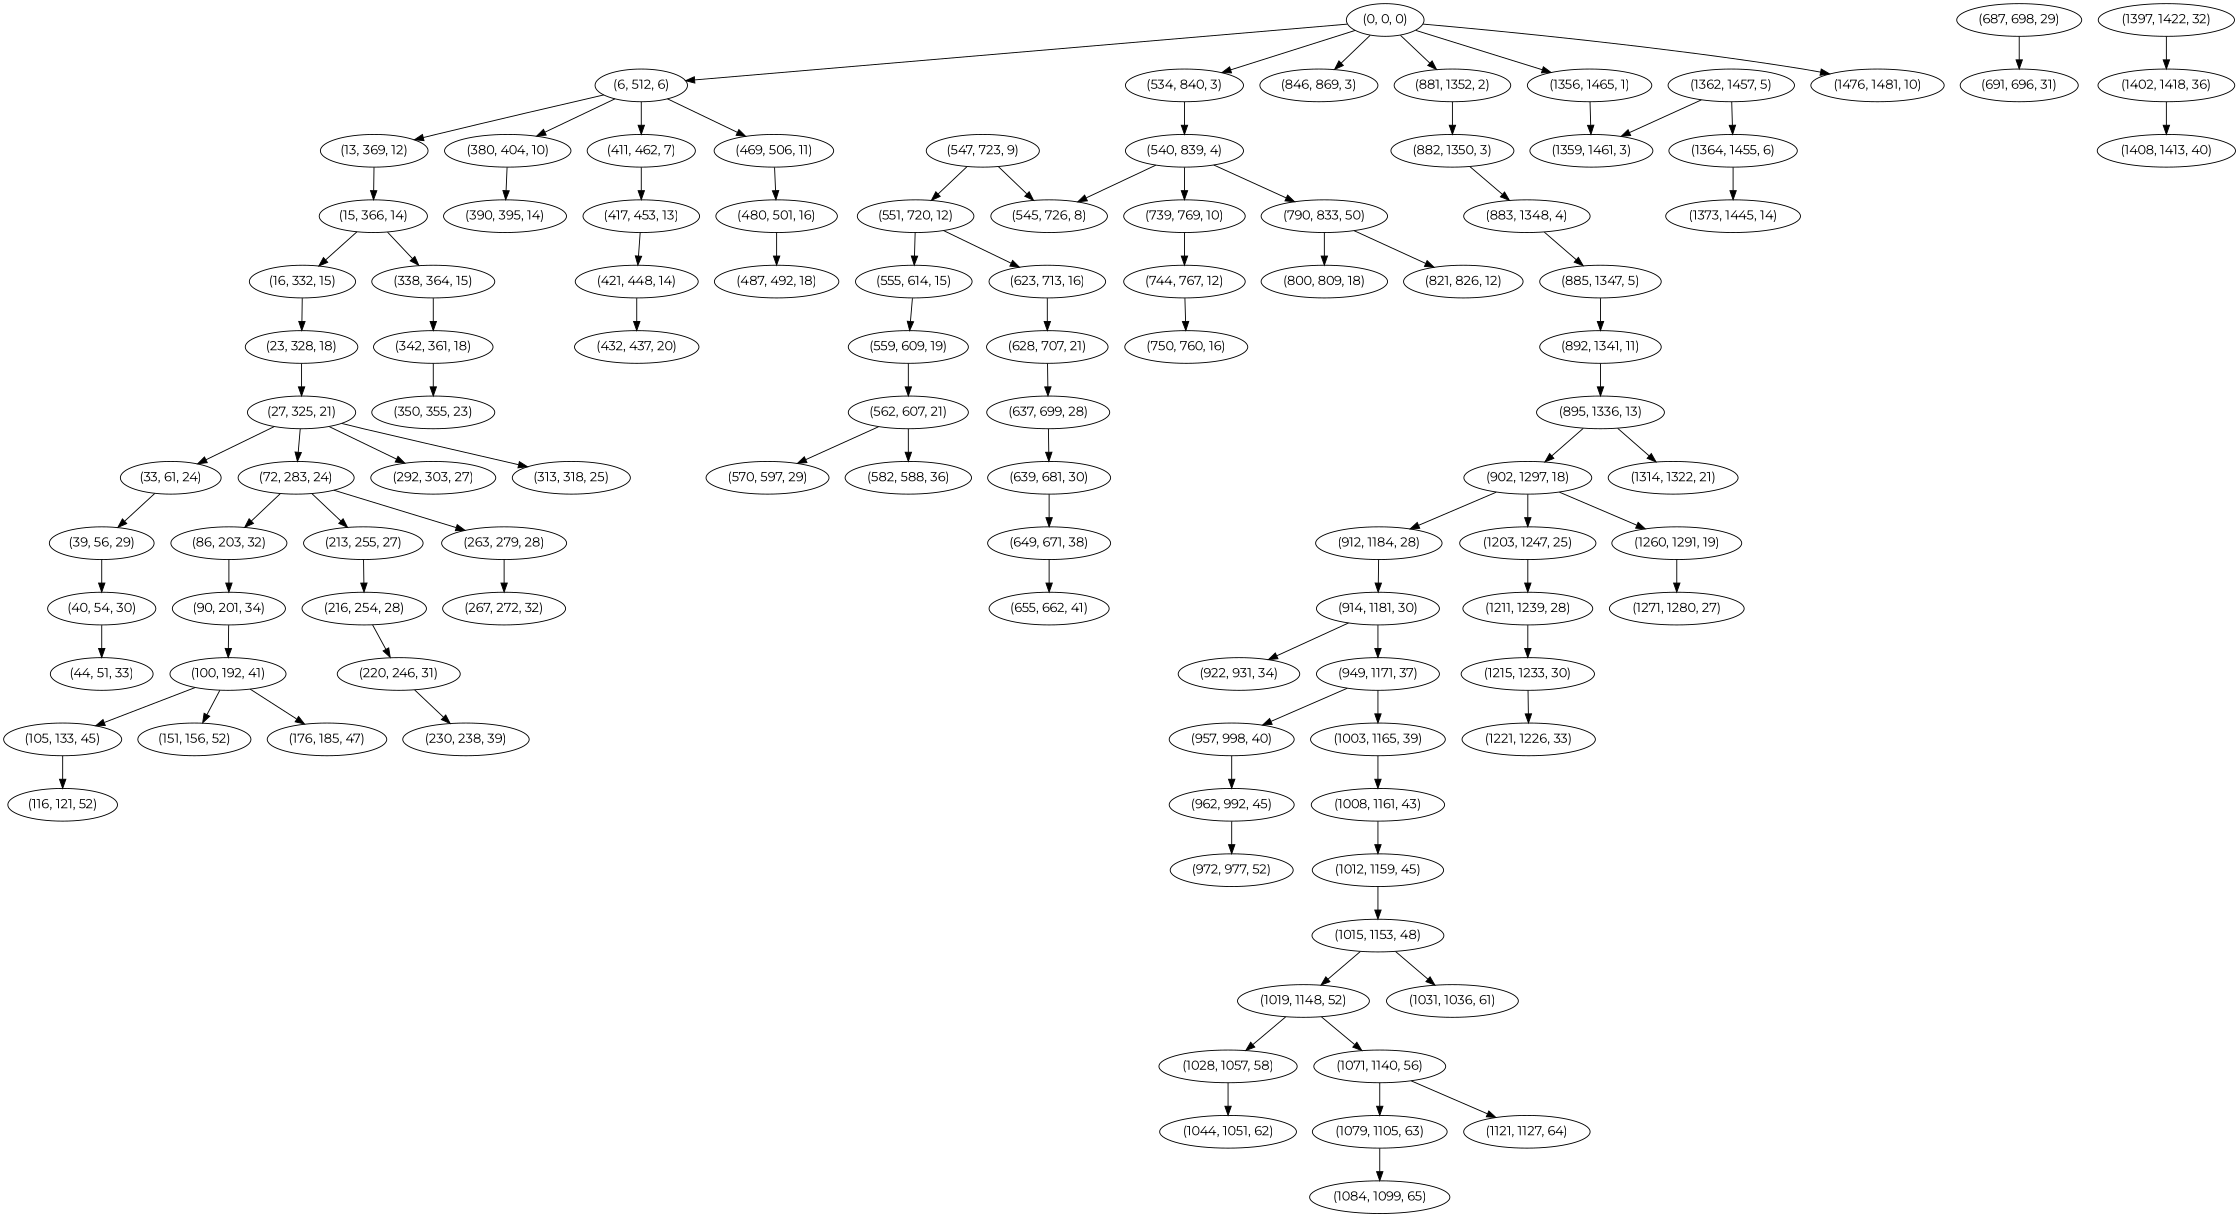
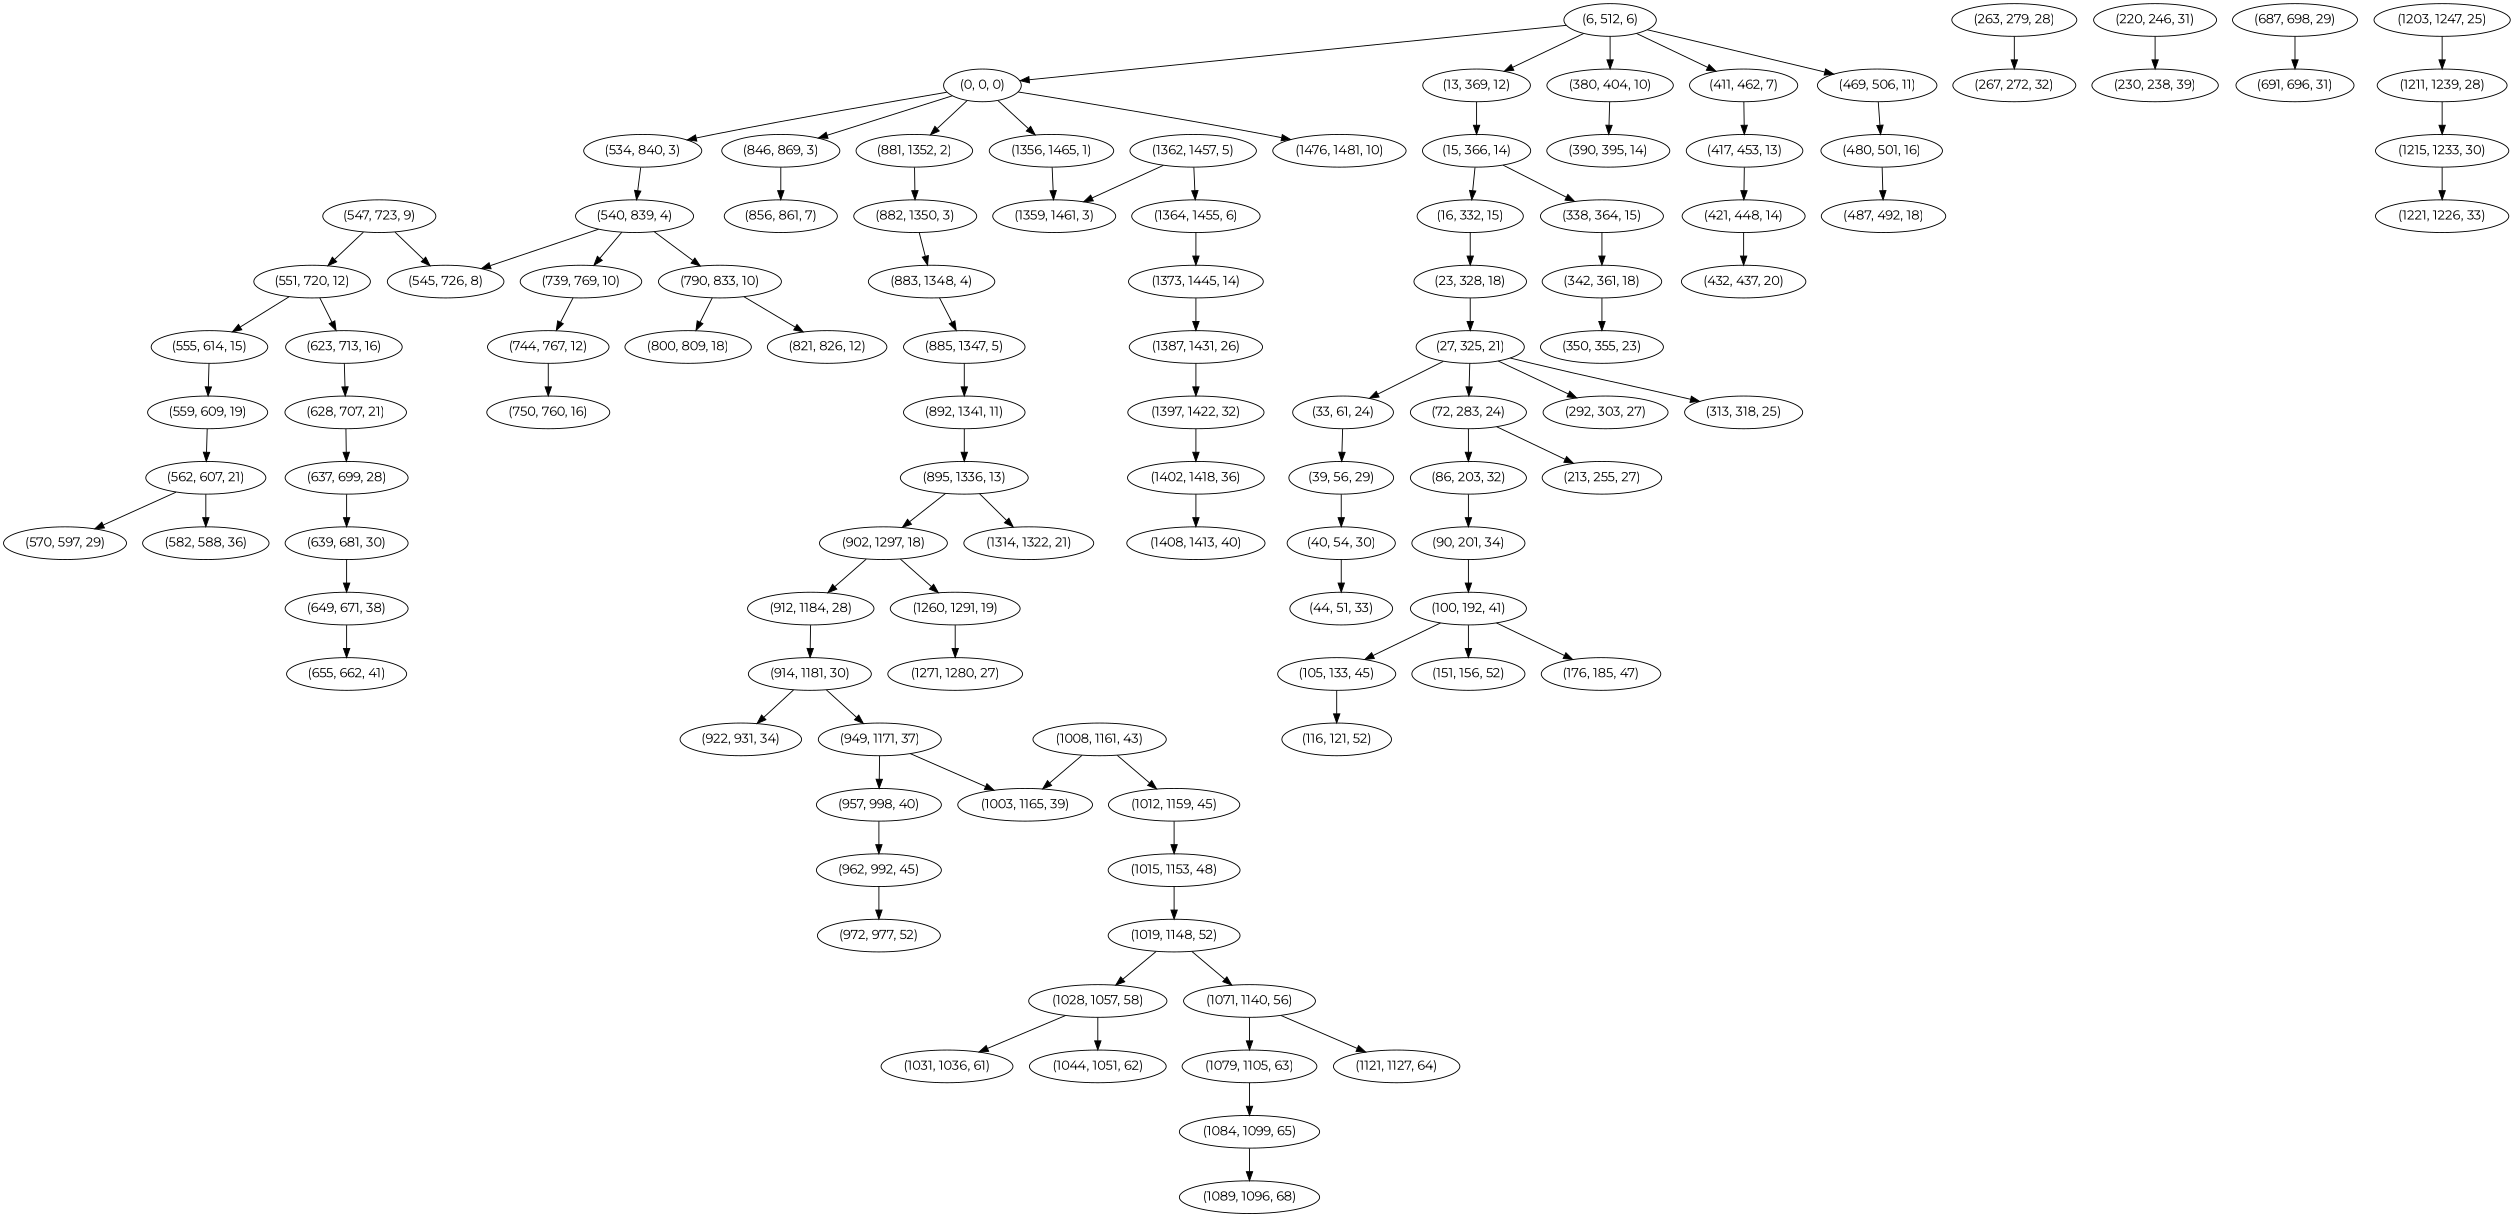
edge "(0, 0, 0)" -> "(6, 512, 6)": reversed
node "(856, 861, 7)": added
node "(790, 833, 50)": label "(790, 833, 50)" -> "(790, 833, 10)"
node "(1387, 1431, 26)": added
edge "(902, 1297, 18)" -> "(1203, 1247, 25)": removed
edge "(72, 283, 24)" -> "(263, 279, 28)": removed
node "(216, 254, 28)": removed
edge "(1003, 1165, 39)" -> "(1008, 1161, 43)": reversed
edge "(1015, 1153, 48)" -> "(1031, 1036, 61)": now "(1028, 1057, 58)" -> "(1031, 1036, 61)"
node "(1089, 1096, 68)": added
